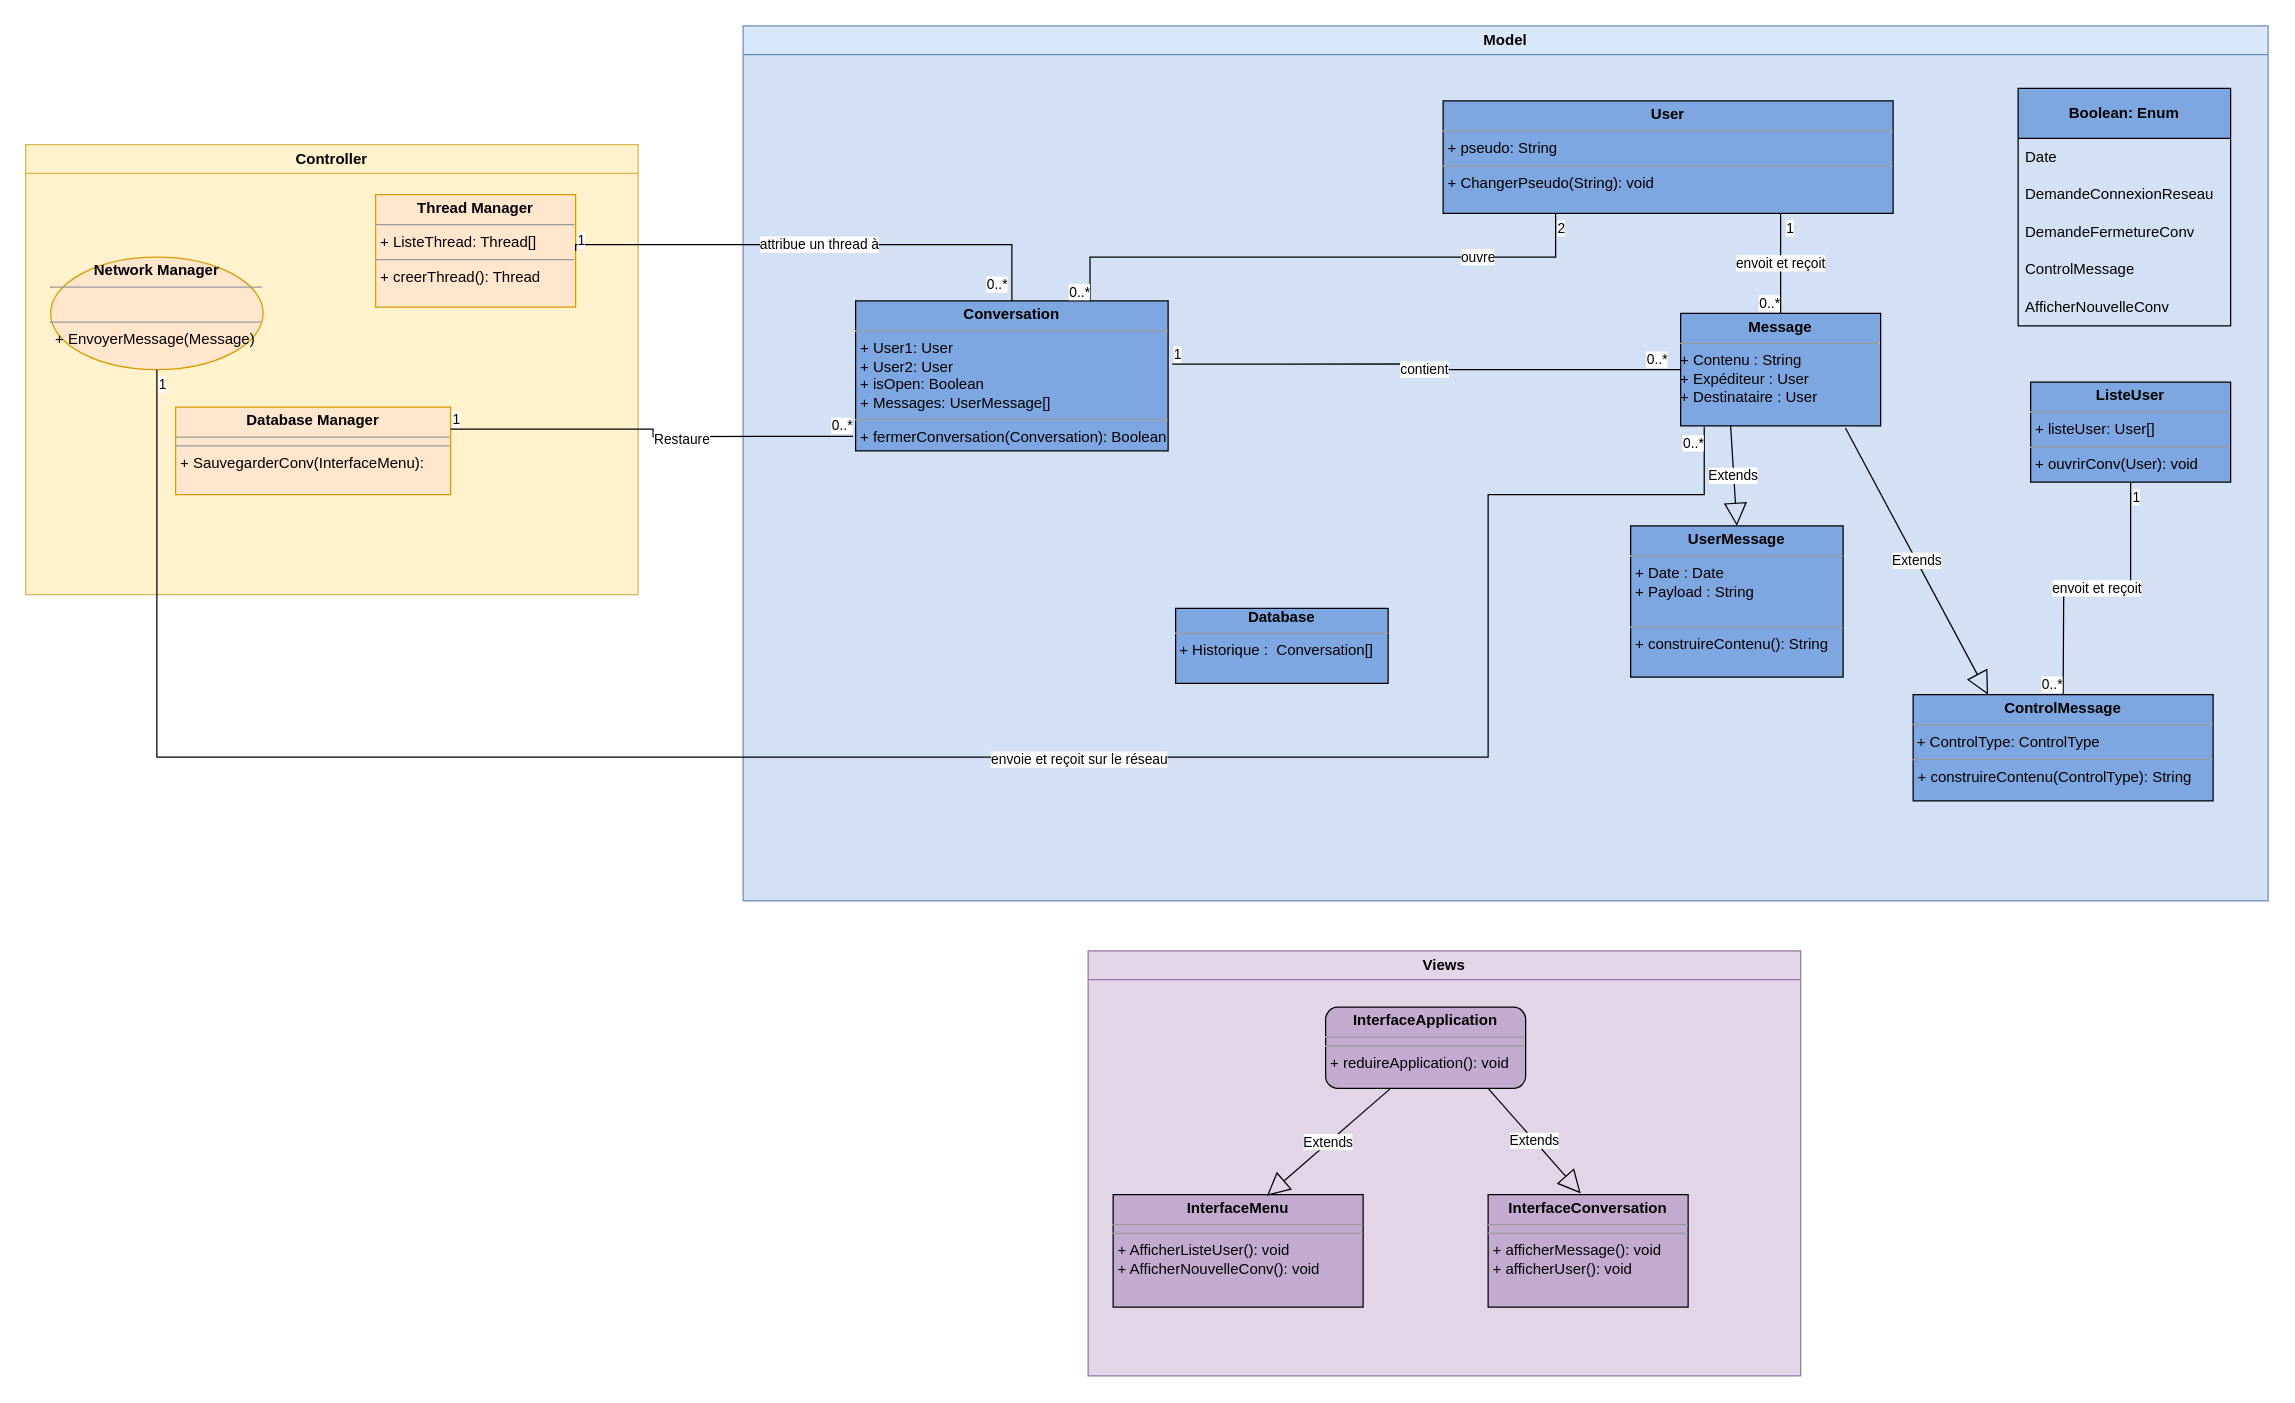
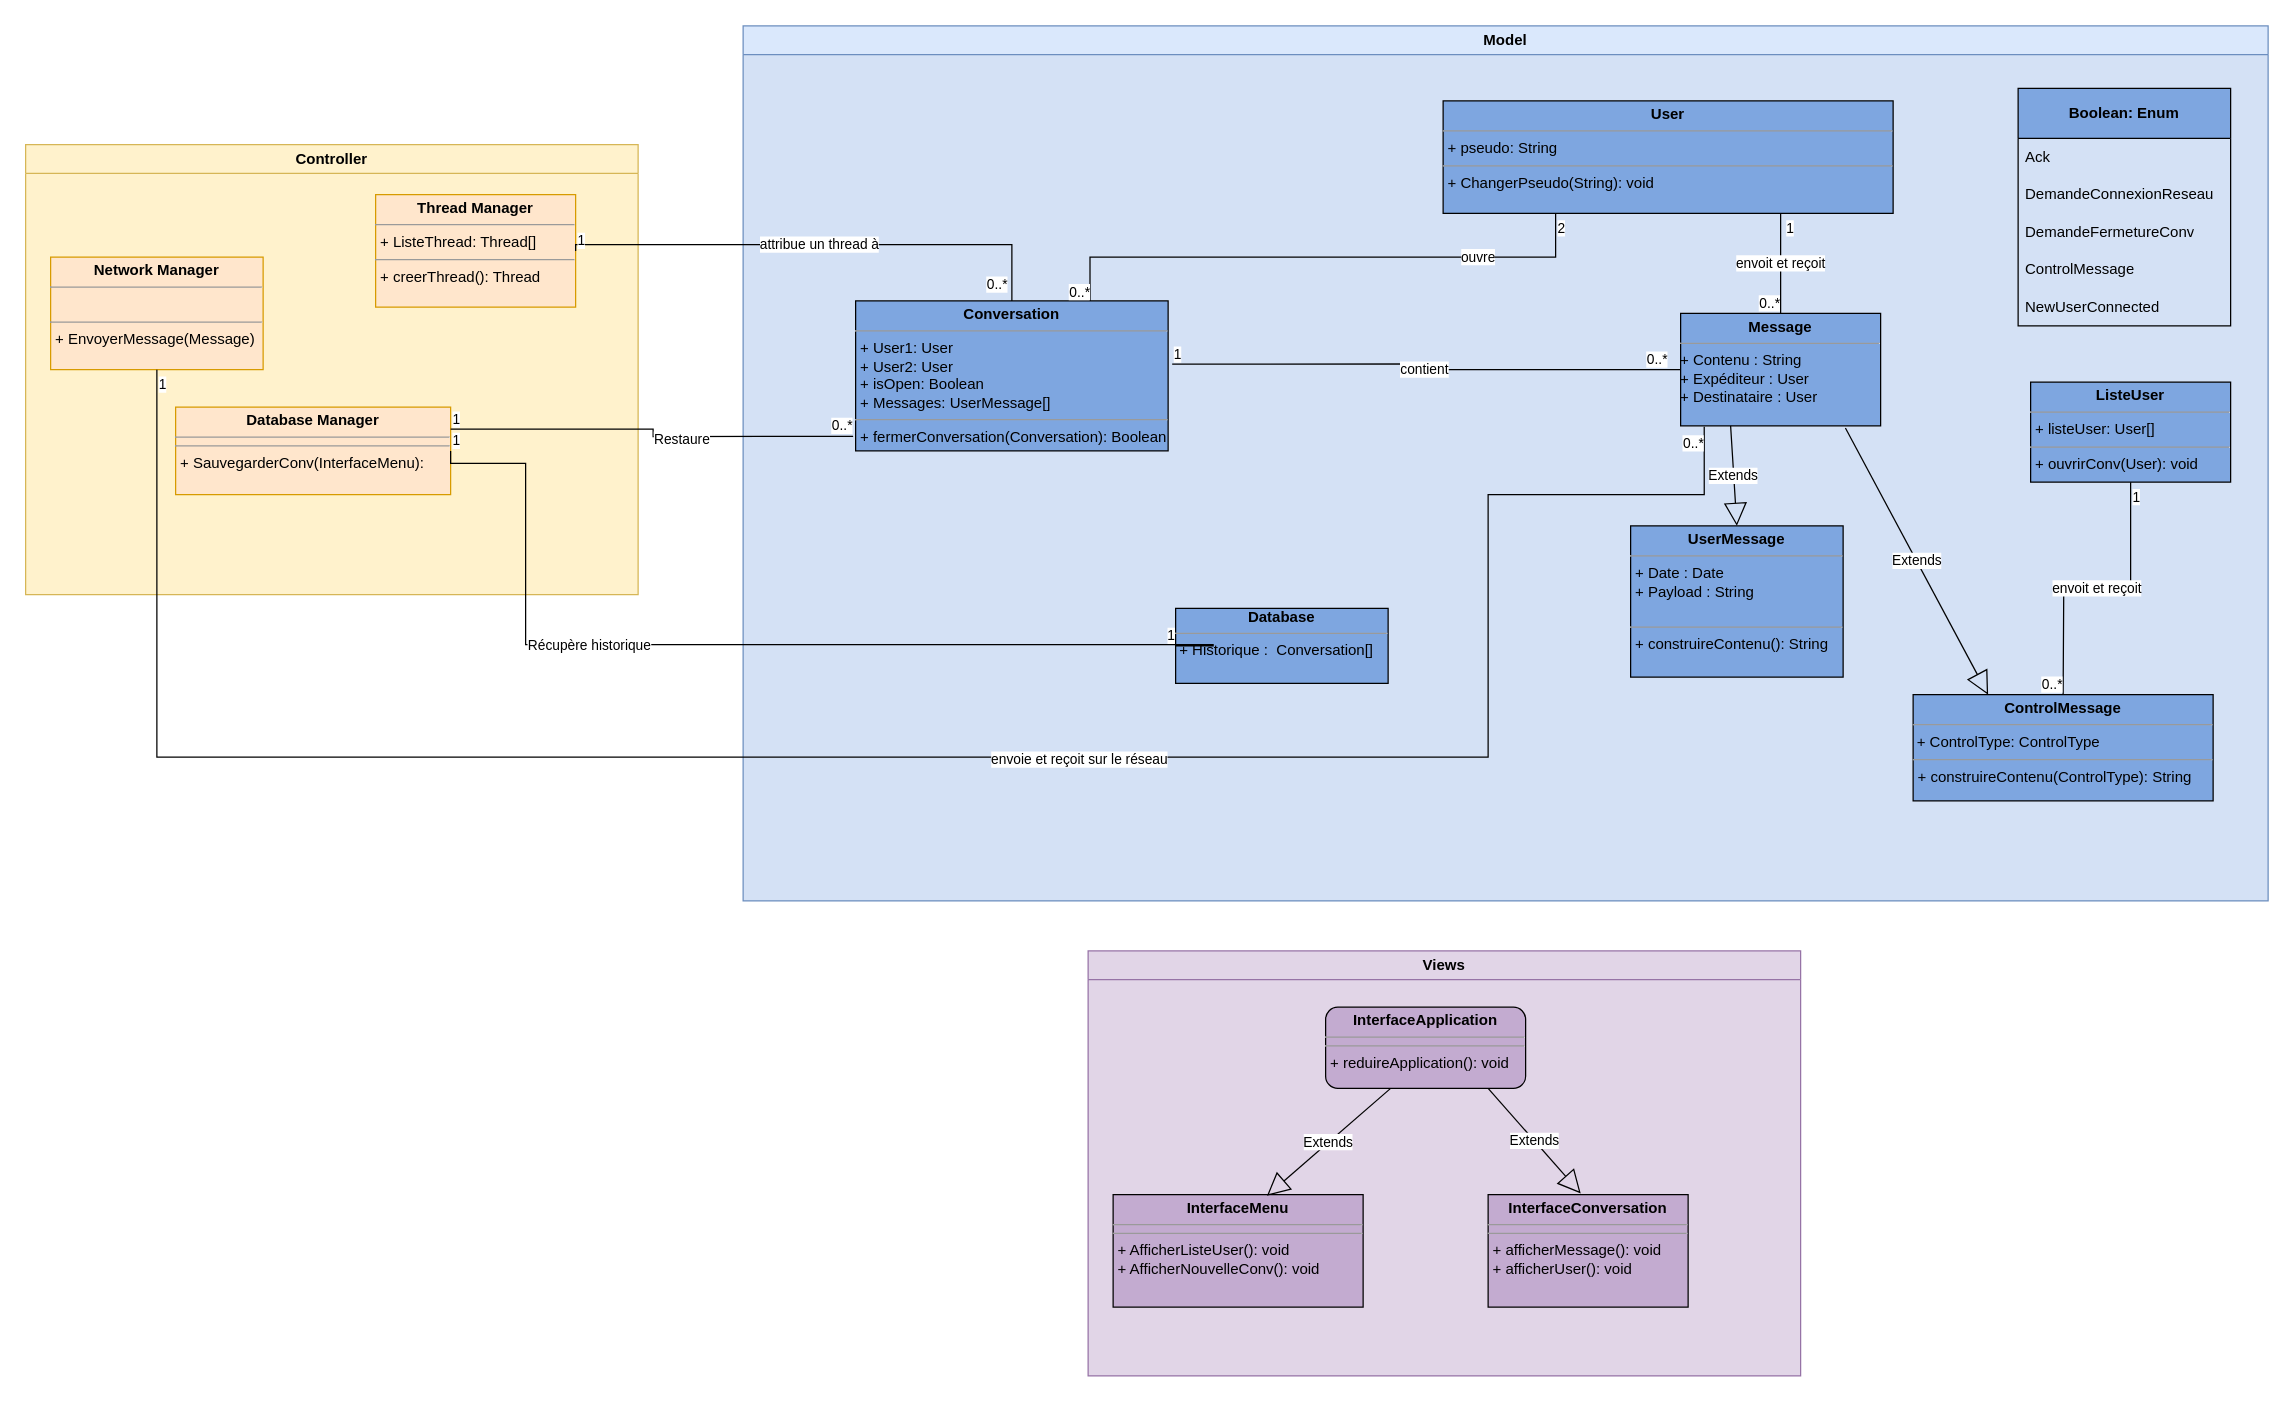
node "Date": label "Date" -> "Ack"
node "AfficherNouvelleConv": label "AfficherNouvelleConv" -> "NewUserConnected"
node "Network Manager + EnvoyerMessage(Message)": shape ellipse -> rectangle
edge "Database Manager + SauvegarderConv(InterfaceMenu):" -- "Database + Historique : Conversation[]": added, labels "1", "Récupère historique", "1"
